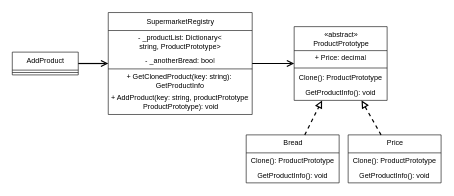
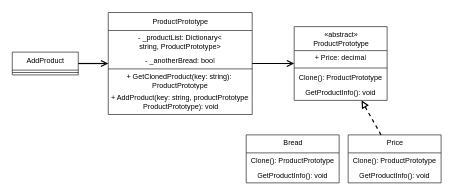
node "SupermarketRegistry": label "SupermarketRegistry" -> "ProductPrototype"
node "+ GetClonedProduct(key: string): GetProductInfo": label "+ GetClonedProduct(key: string): GetProductInfo" -> "+ GetClonedProduct(key: string): ProductPrototype"
edge "Bread" -> "«abstract» ProductPrototype": removed
